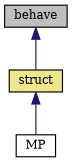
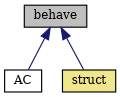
node "AC": added
node "MP": removed
